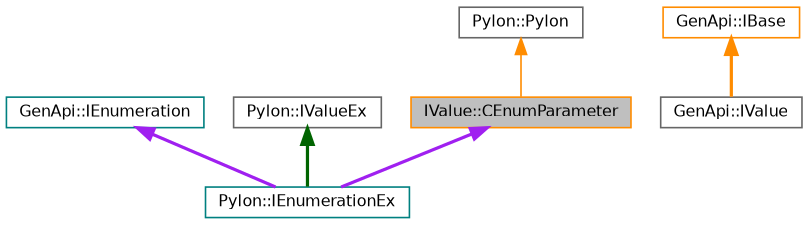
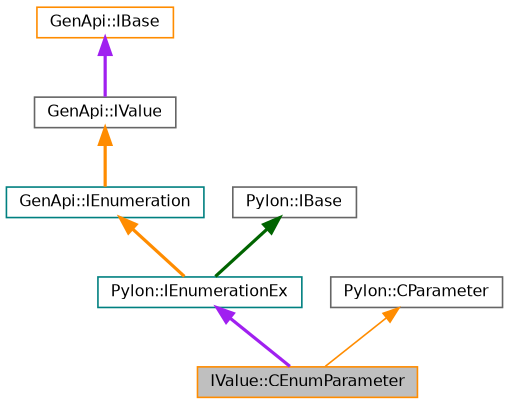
node "Pylon::Pylon": label "Pylon::Pylon" -> "Pylon::CParameter"
edge "GenApi::IValue" -> "GenApi::IBase": color darkorange -> purple
node "Pylon::IValueEx": label "Pylon::IValueEx" -> "Pylon::IBase"
edge "Pylon::IEnumerationEx" -> "IValue::CEnumParameter": reversed
edge "Pylon::IEnumerationEx" -> "GenApi::IEnumeration": color purple -> darkorange
edge "GenApi::IEnumeration" -> "GenApi::IValue": added
